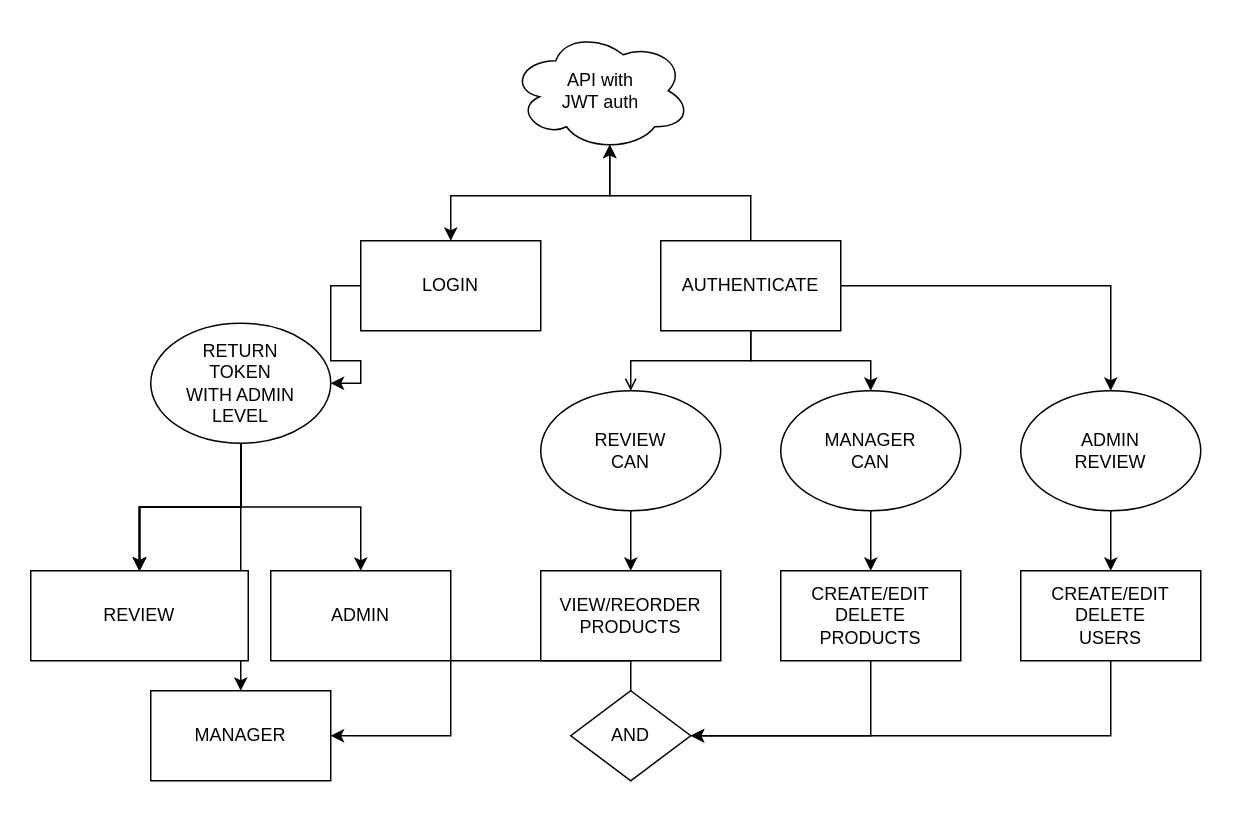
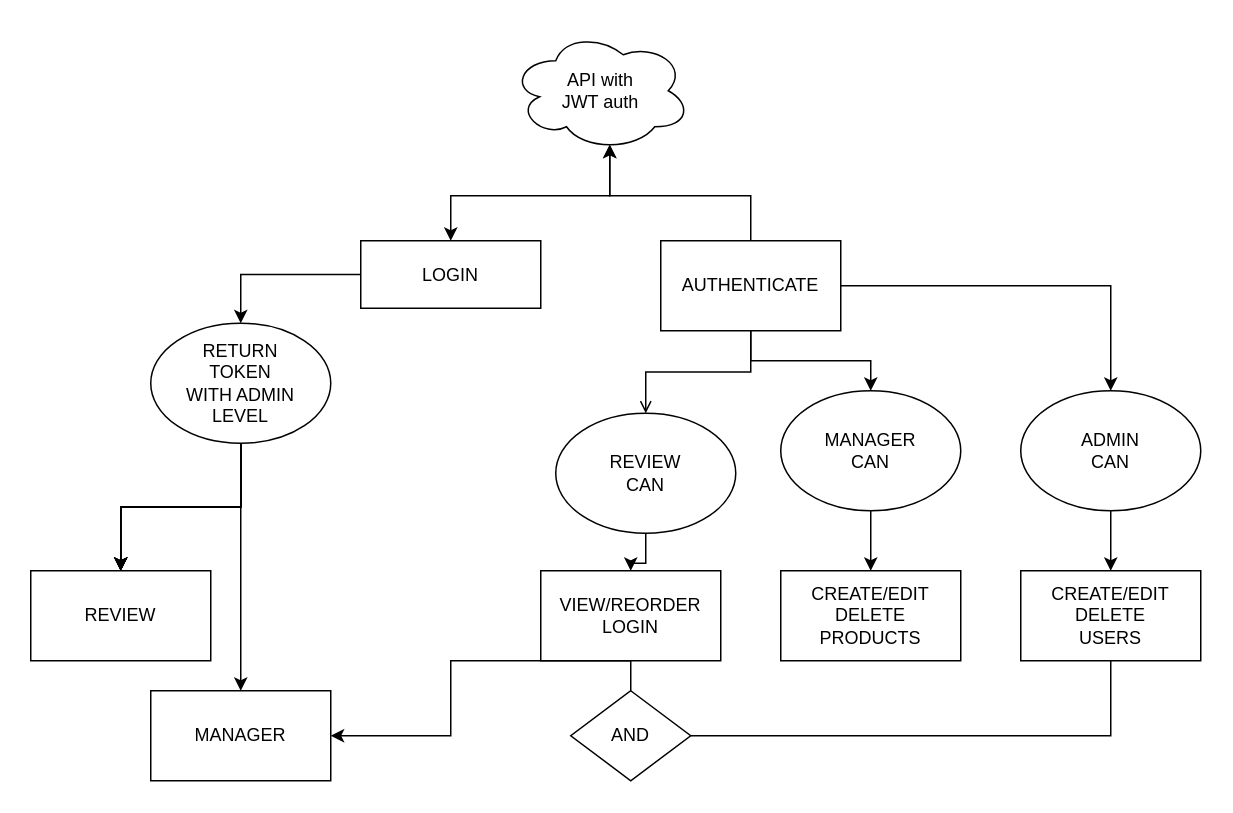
node "LOGIN": size 180x90 -> 180x68
node "REVIEW CAN": moved (631, 451) -> (646, 473)
node "ADMIN REVIEW": label "ADMIN REVIEW" -> "ADMIN CAN"
edge "RETURN TOKEN WITH ADMIN LEVEL" -> "ADMIN": removed
node "REVIEW": size 218x90 -> 180x90
node "ADMIN": removed
node "VIEW/REORDER PRODUCTS": label "VIEW/REORDER PRODUCTS" -> "VIEW/REORDER LOGIN"
edge "CREATE/EDIT DELETE PRODUCTS" -> "AND": removed
edge "CREATE/EDIT DELETE USERS" -> "AND": arrowhead classic -> none
